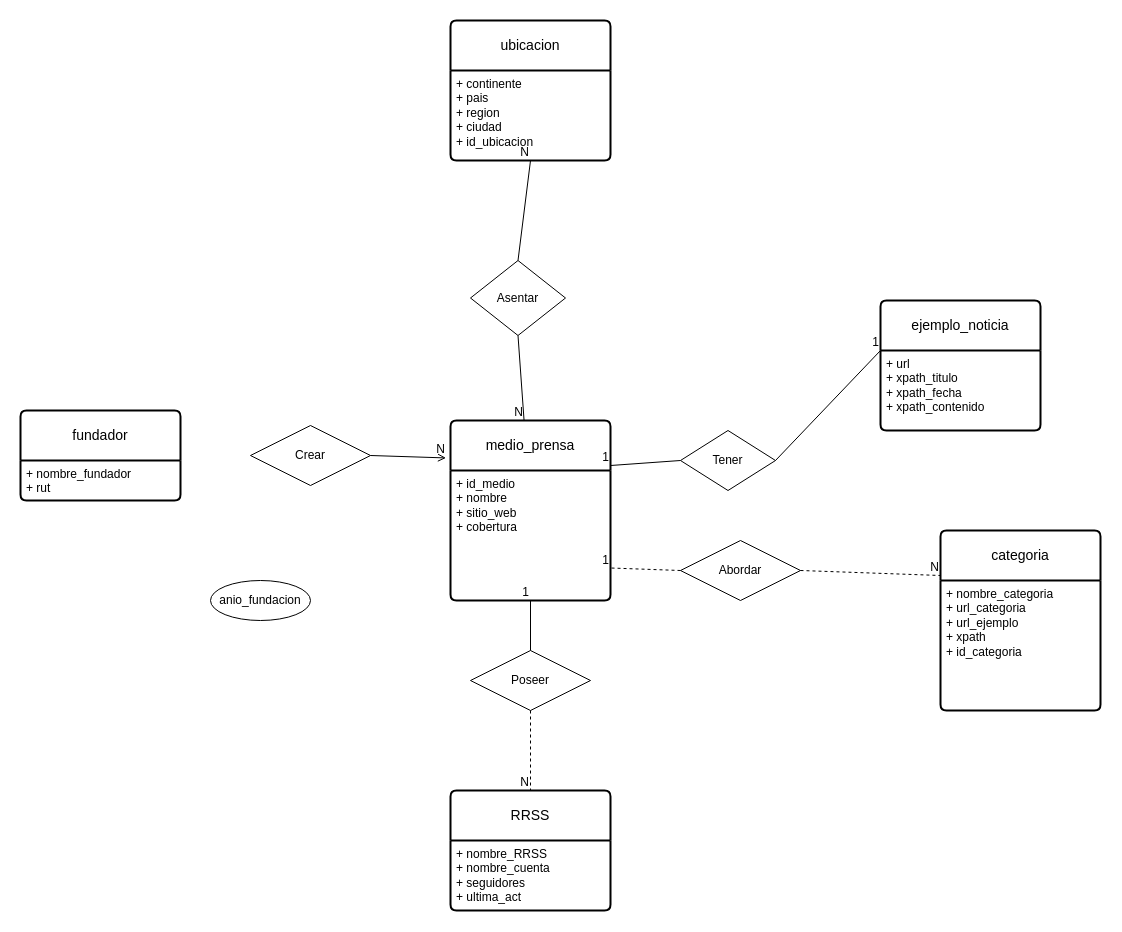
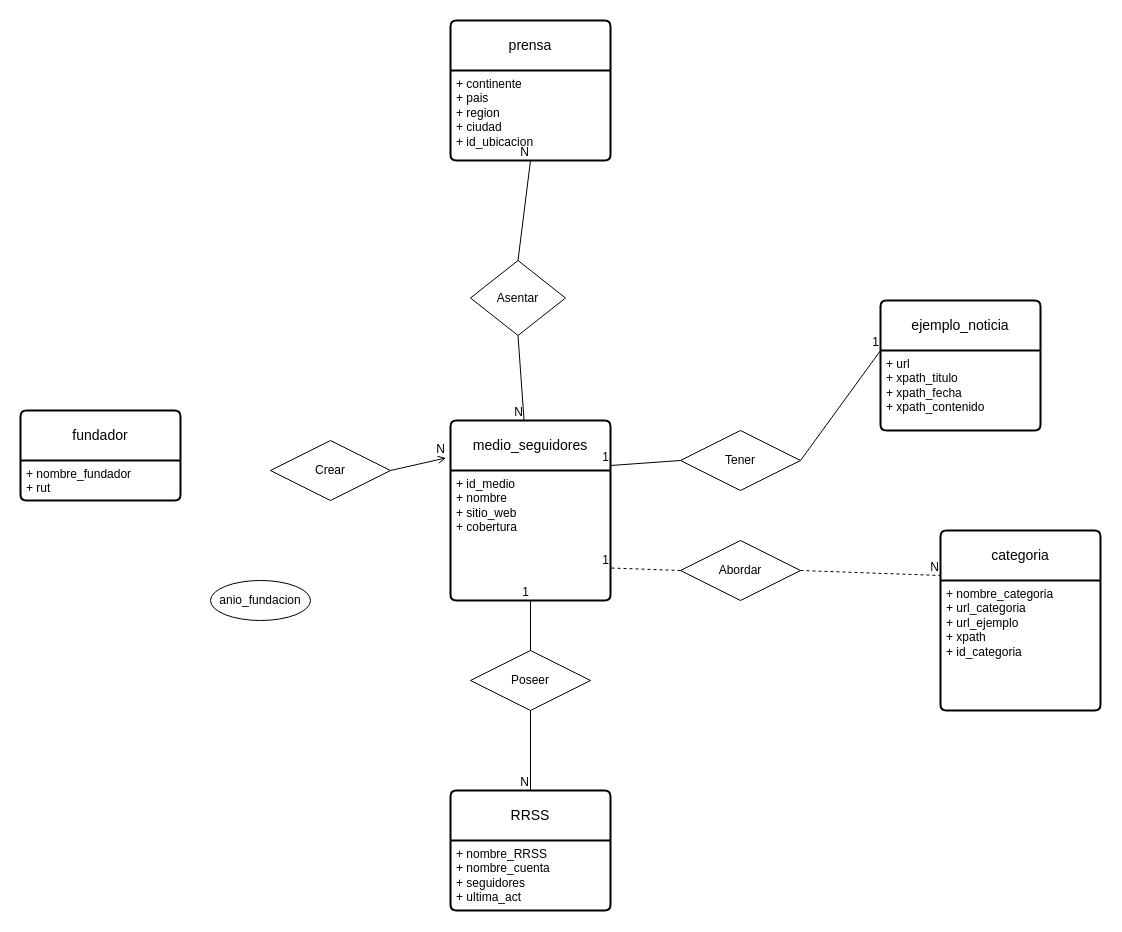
node "ubicacion": label "ubicacion" -> "prensa"
node "medio_prensa": label "medio_prensa" -> "medio_seguidores"
node "Crear": moved (311, 456) -> (331, 471)
node "Tener": size 95x60 -> 120x60
edge "Poseer" -- "RRSS": style dashed -> solid
